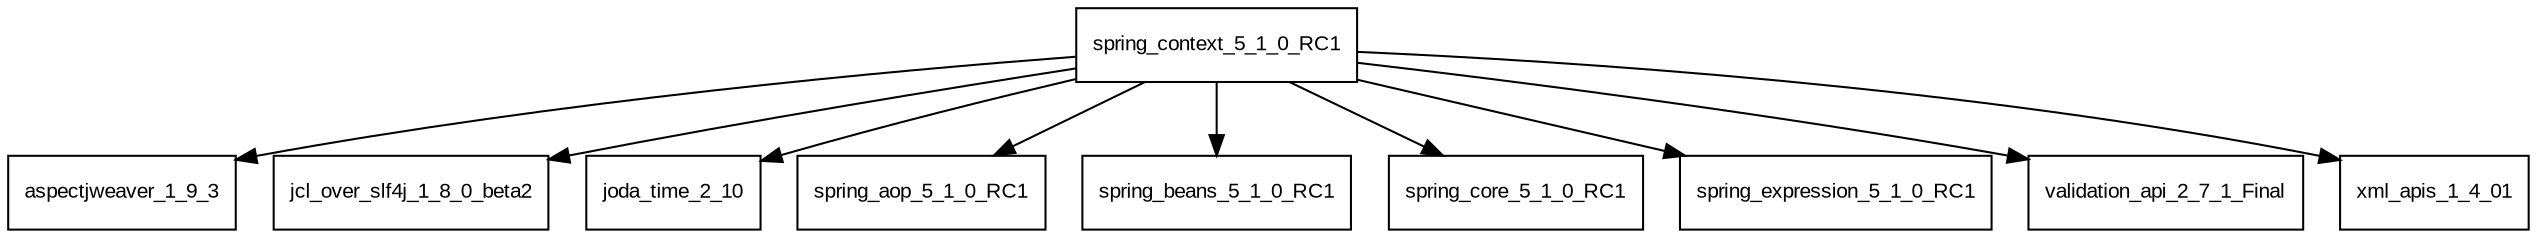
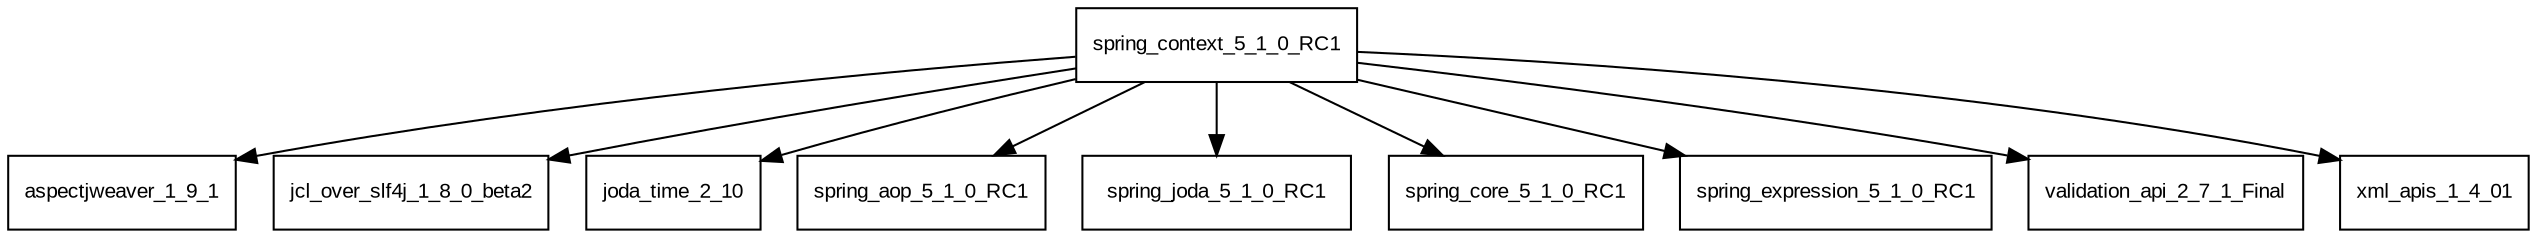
node "aspectjweaver_1_9_3": label "aspectjweaver_1_9_3" -> "aspectjweaver_1_9_1"
node "spring_beans_5_1_0_RC1": label "spring_beans_5_1_0_RC1" -> "spring_joda_5_1_0_RC1"
